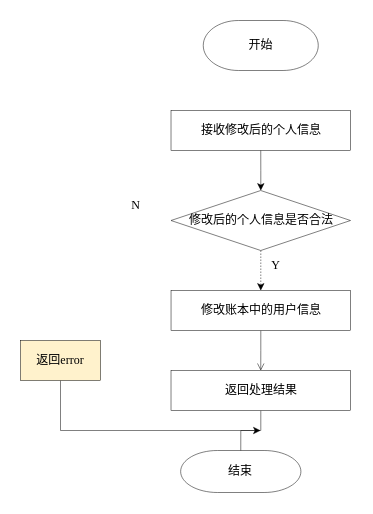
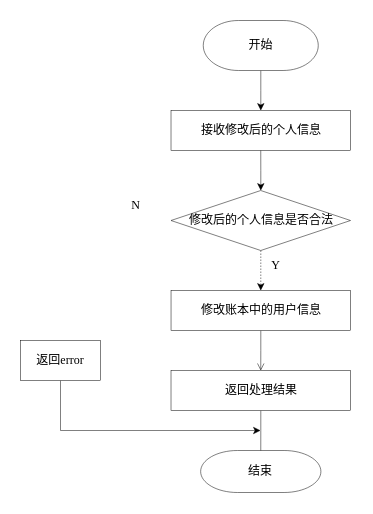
edge "开始" -> "接收修改后的个人信息": added
node "返回error": fillcolor #fff2cc -> #ffffff
node "结束": moved (241, 472) -> (261, 472)
